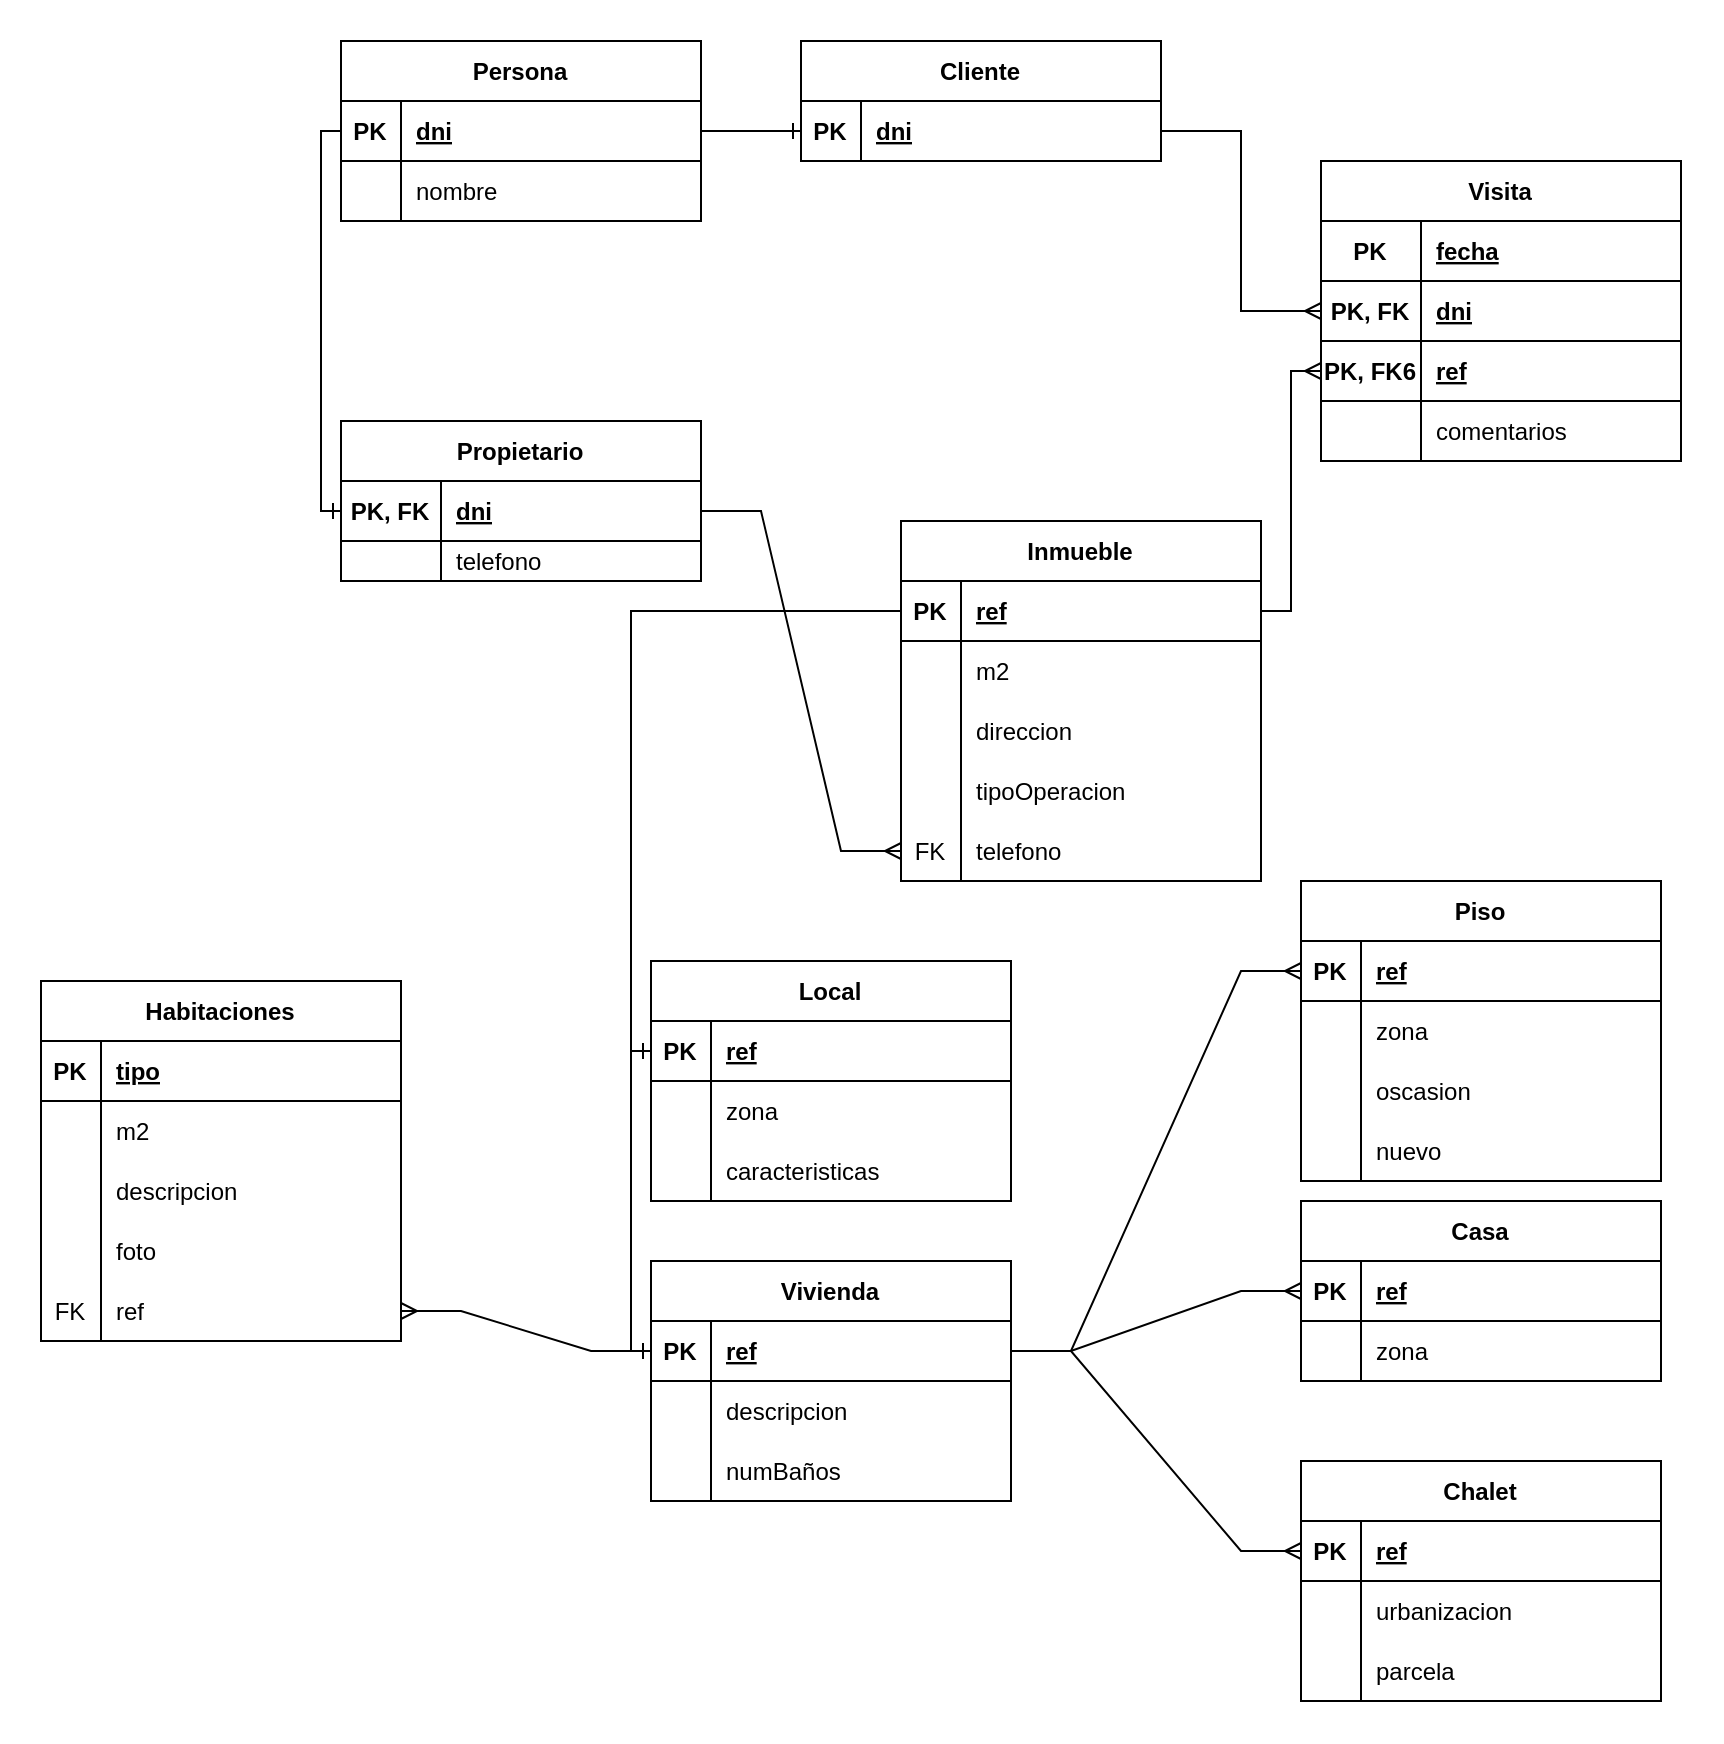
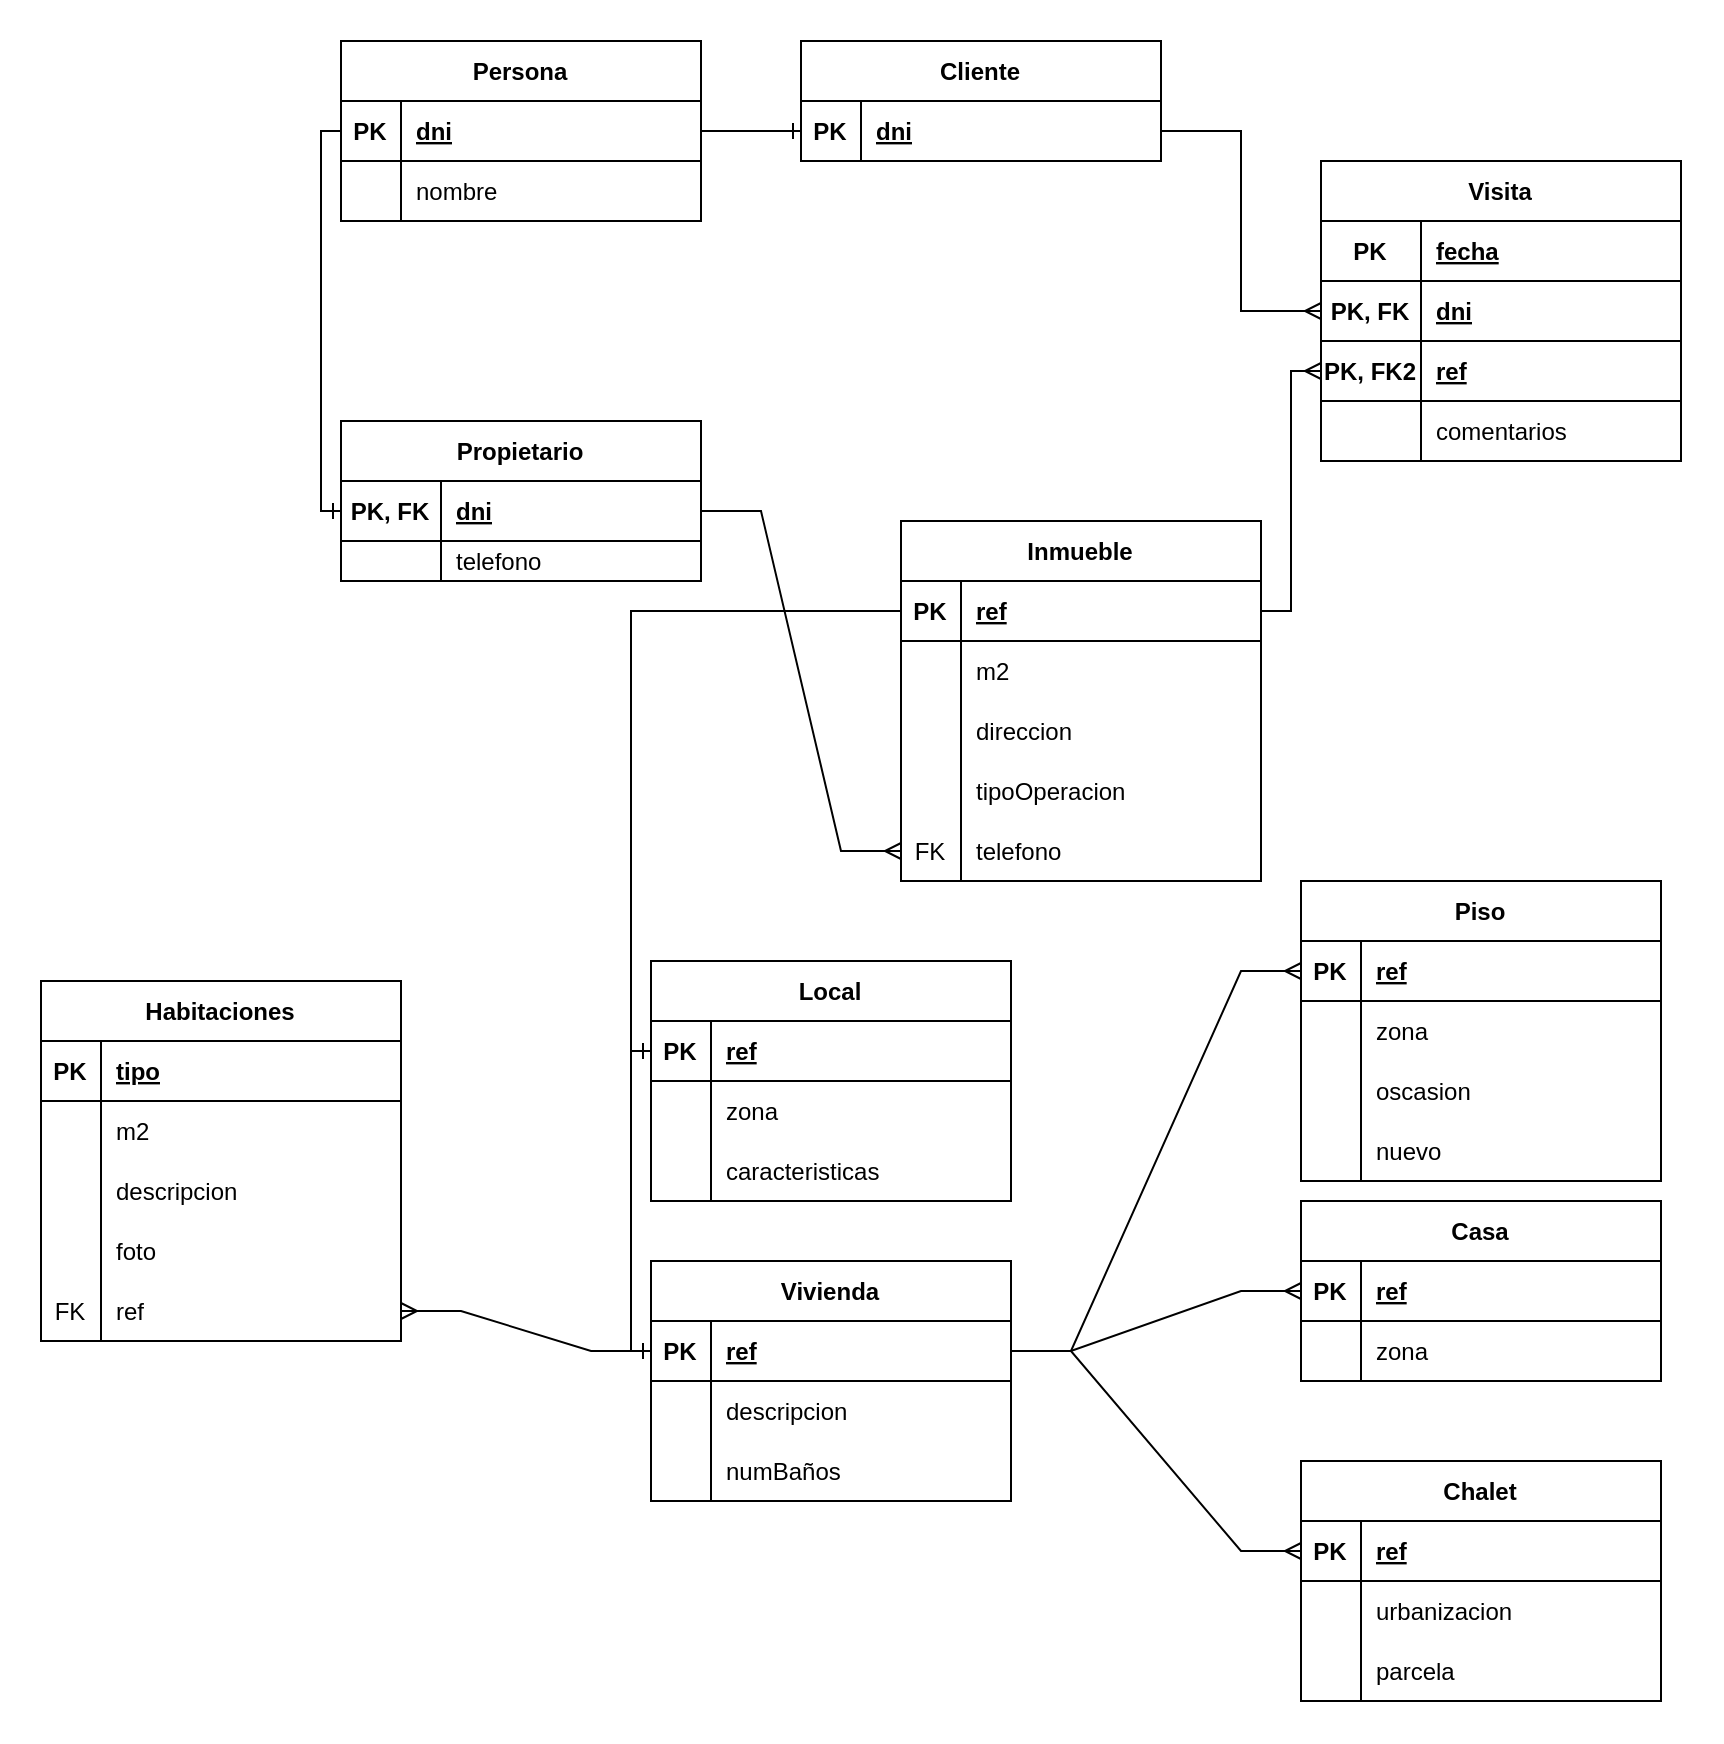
node "PK, FK6": label "PK, FK6" -> "PK, FK2"
